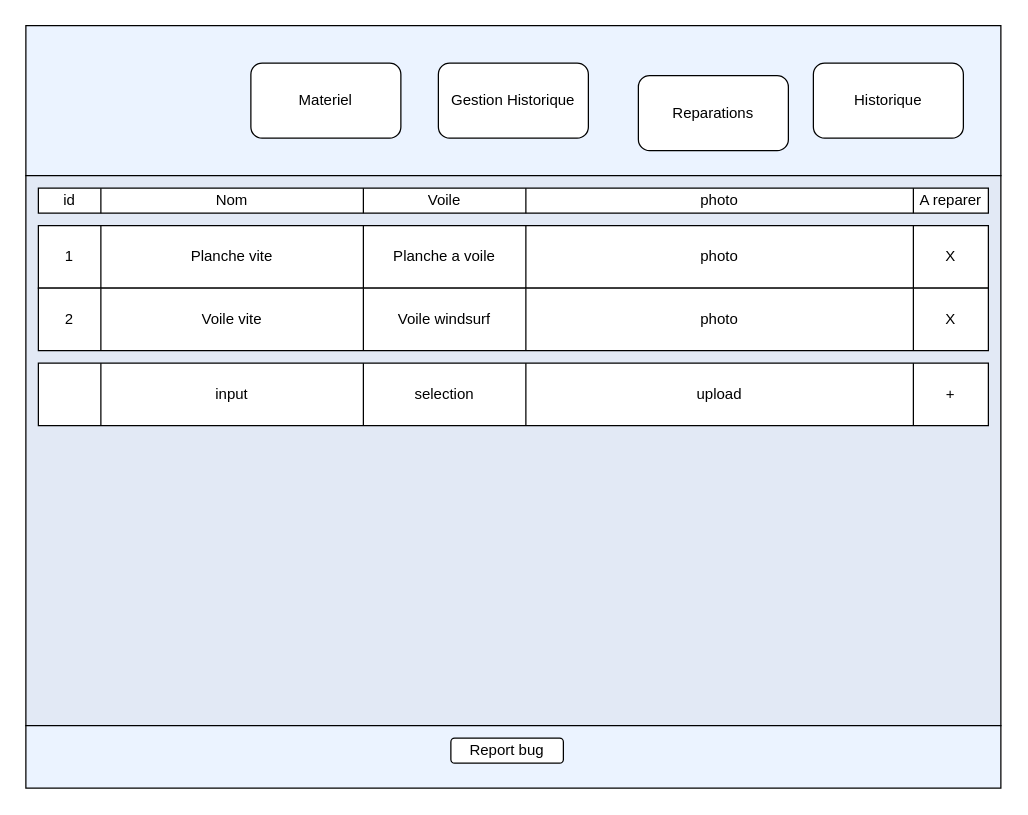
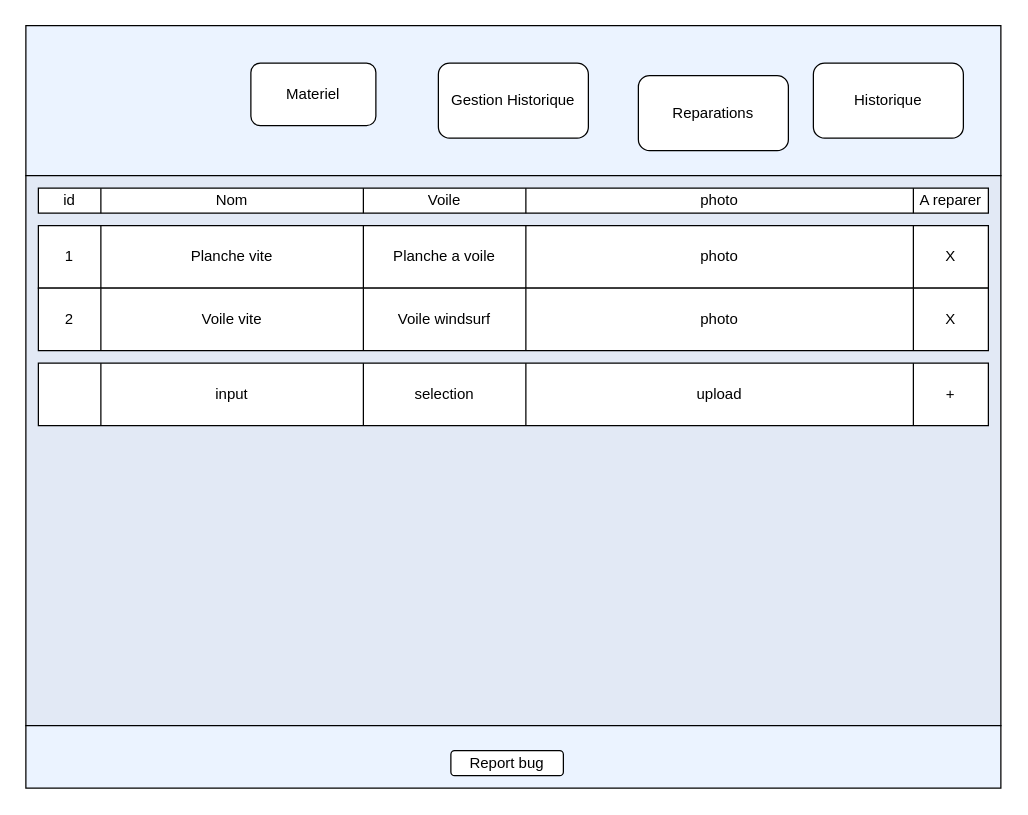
node "Materiel": size 150x75 -> 125x63
node "Report bug": moved (507, 751) -> (507, 763)
